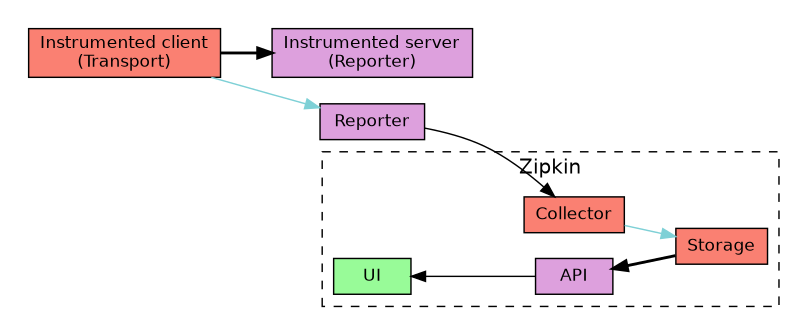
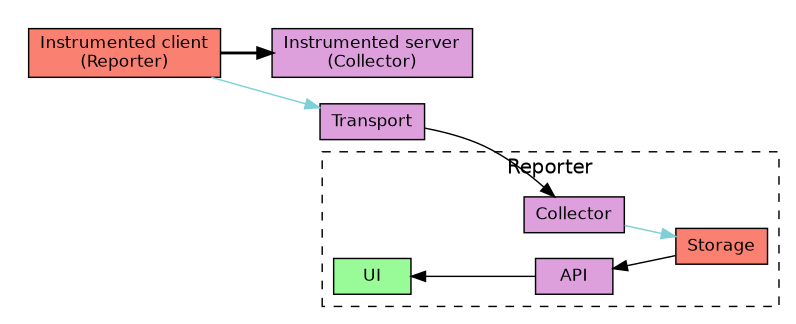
node "Instrumented client (Transport)": label "Instrumented client (Transport)" -> "Instrumented client (Reporter)"
node "Instrumented server (Reporter)": label "Instrumented server (Reporter)" -> "Instrumented server (Collector)"
node "Reporter": label "Reporter" -> "Transport"
cluster "Zipkin": label "Zipkin" -> "Reporter"
node "Collector": fillcolor salmon -> plum
edge "Storage" -> "API": style bold -> solid
